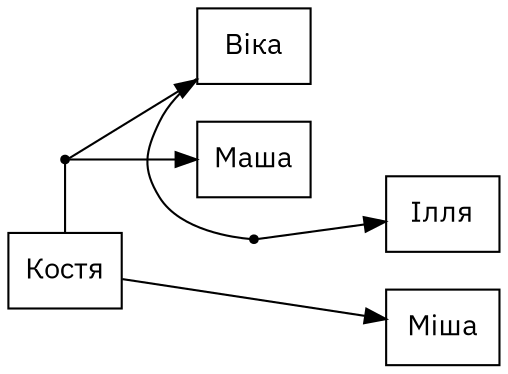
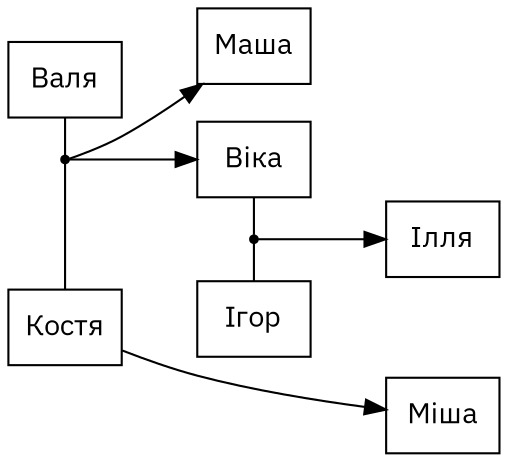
node "Валя": added
node "Ігор": added
